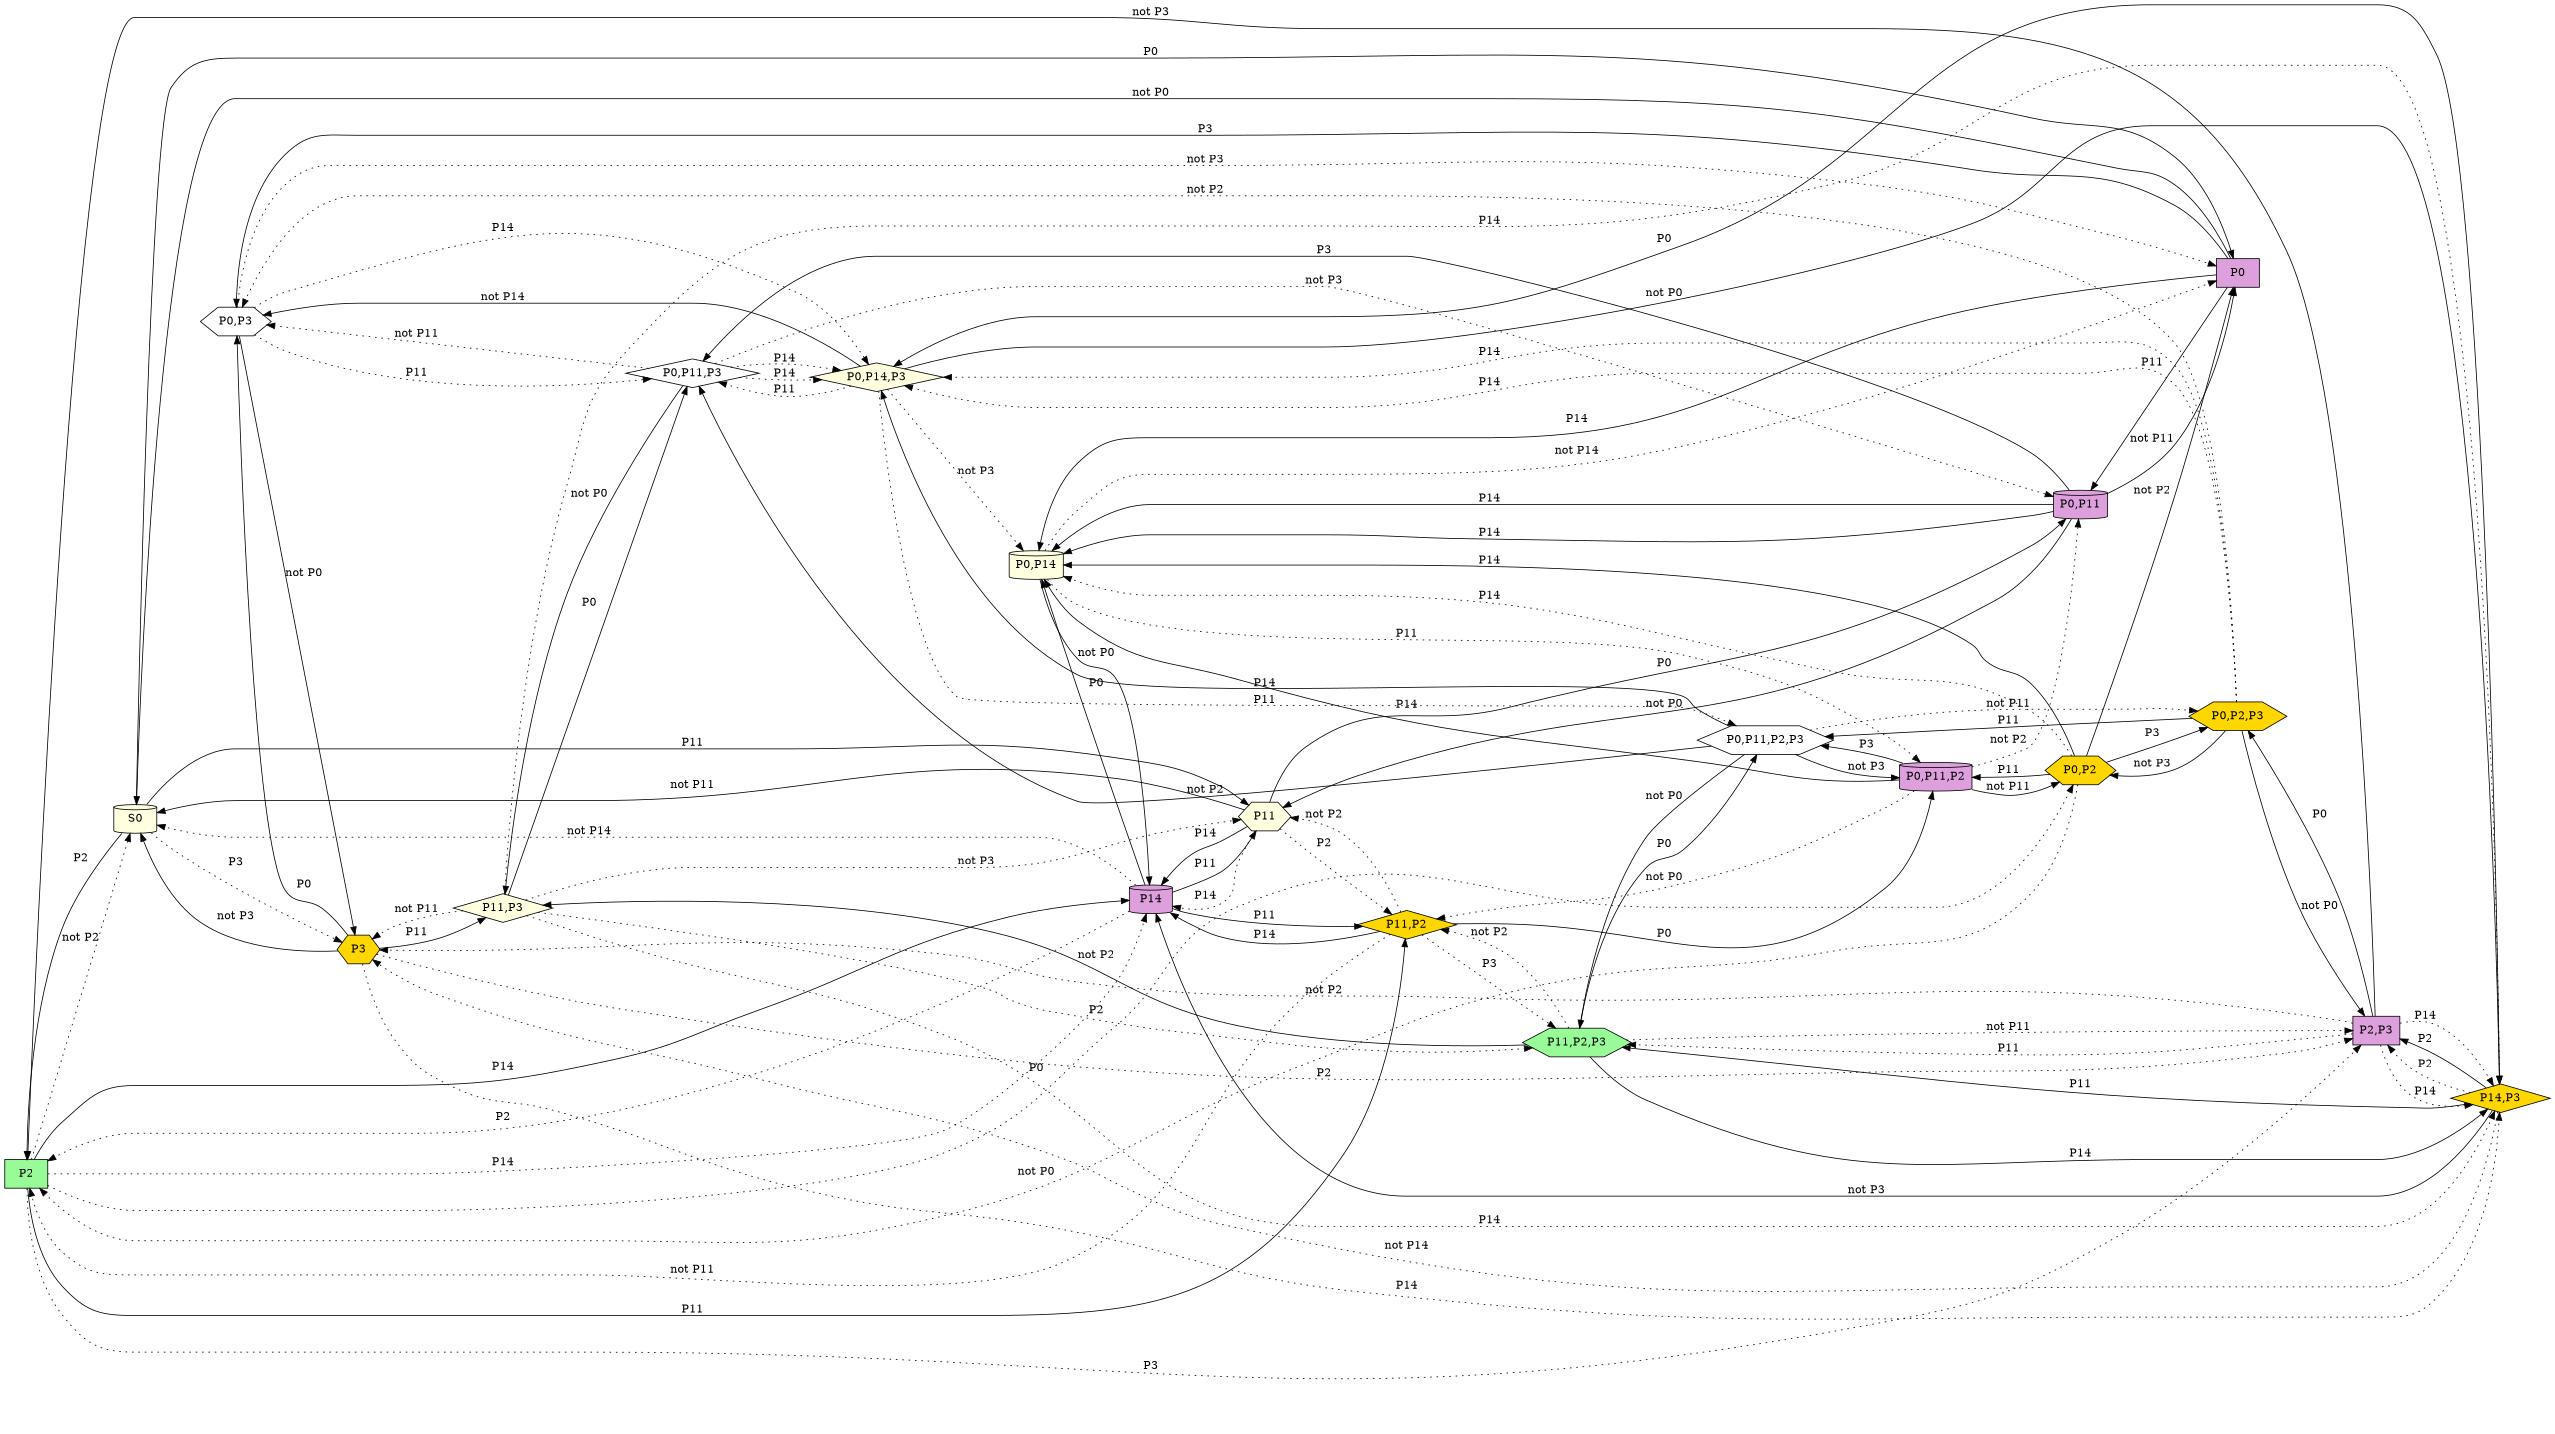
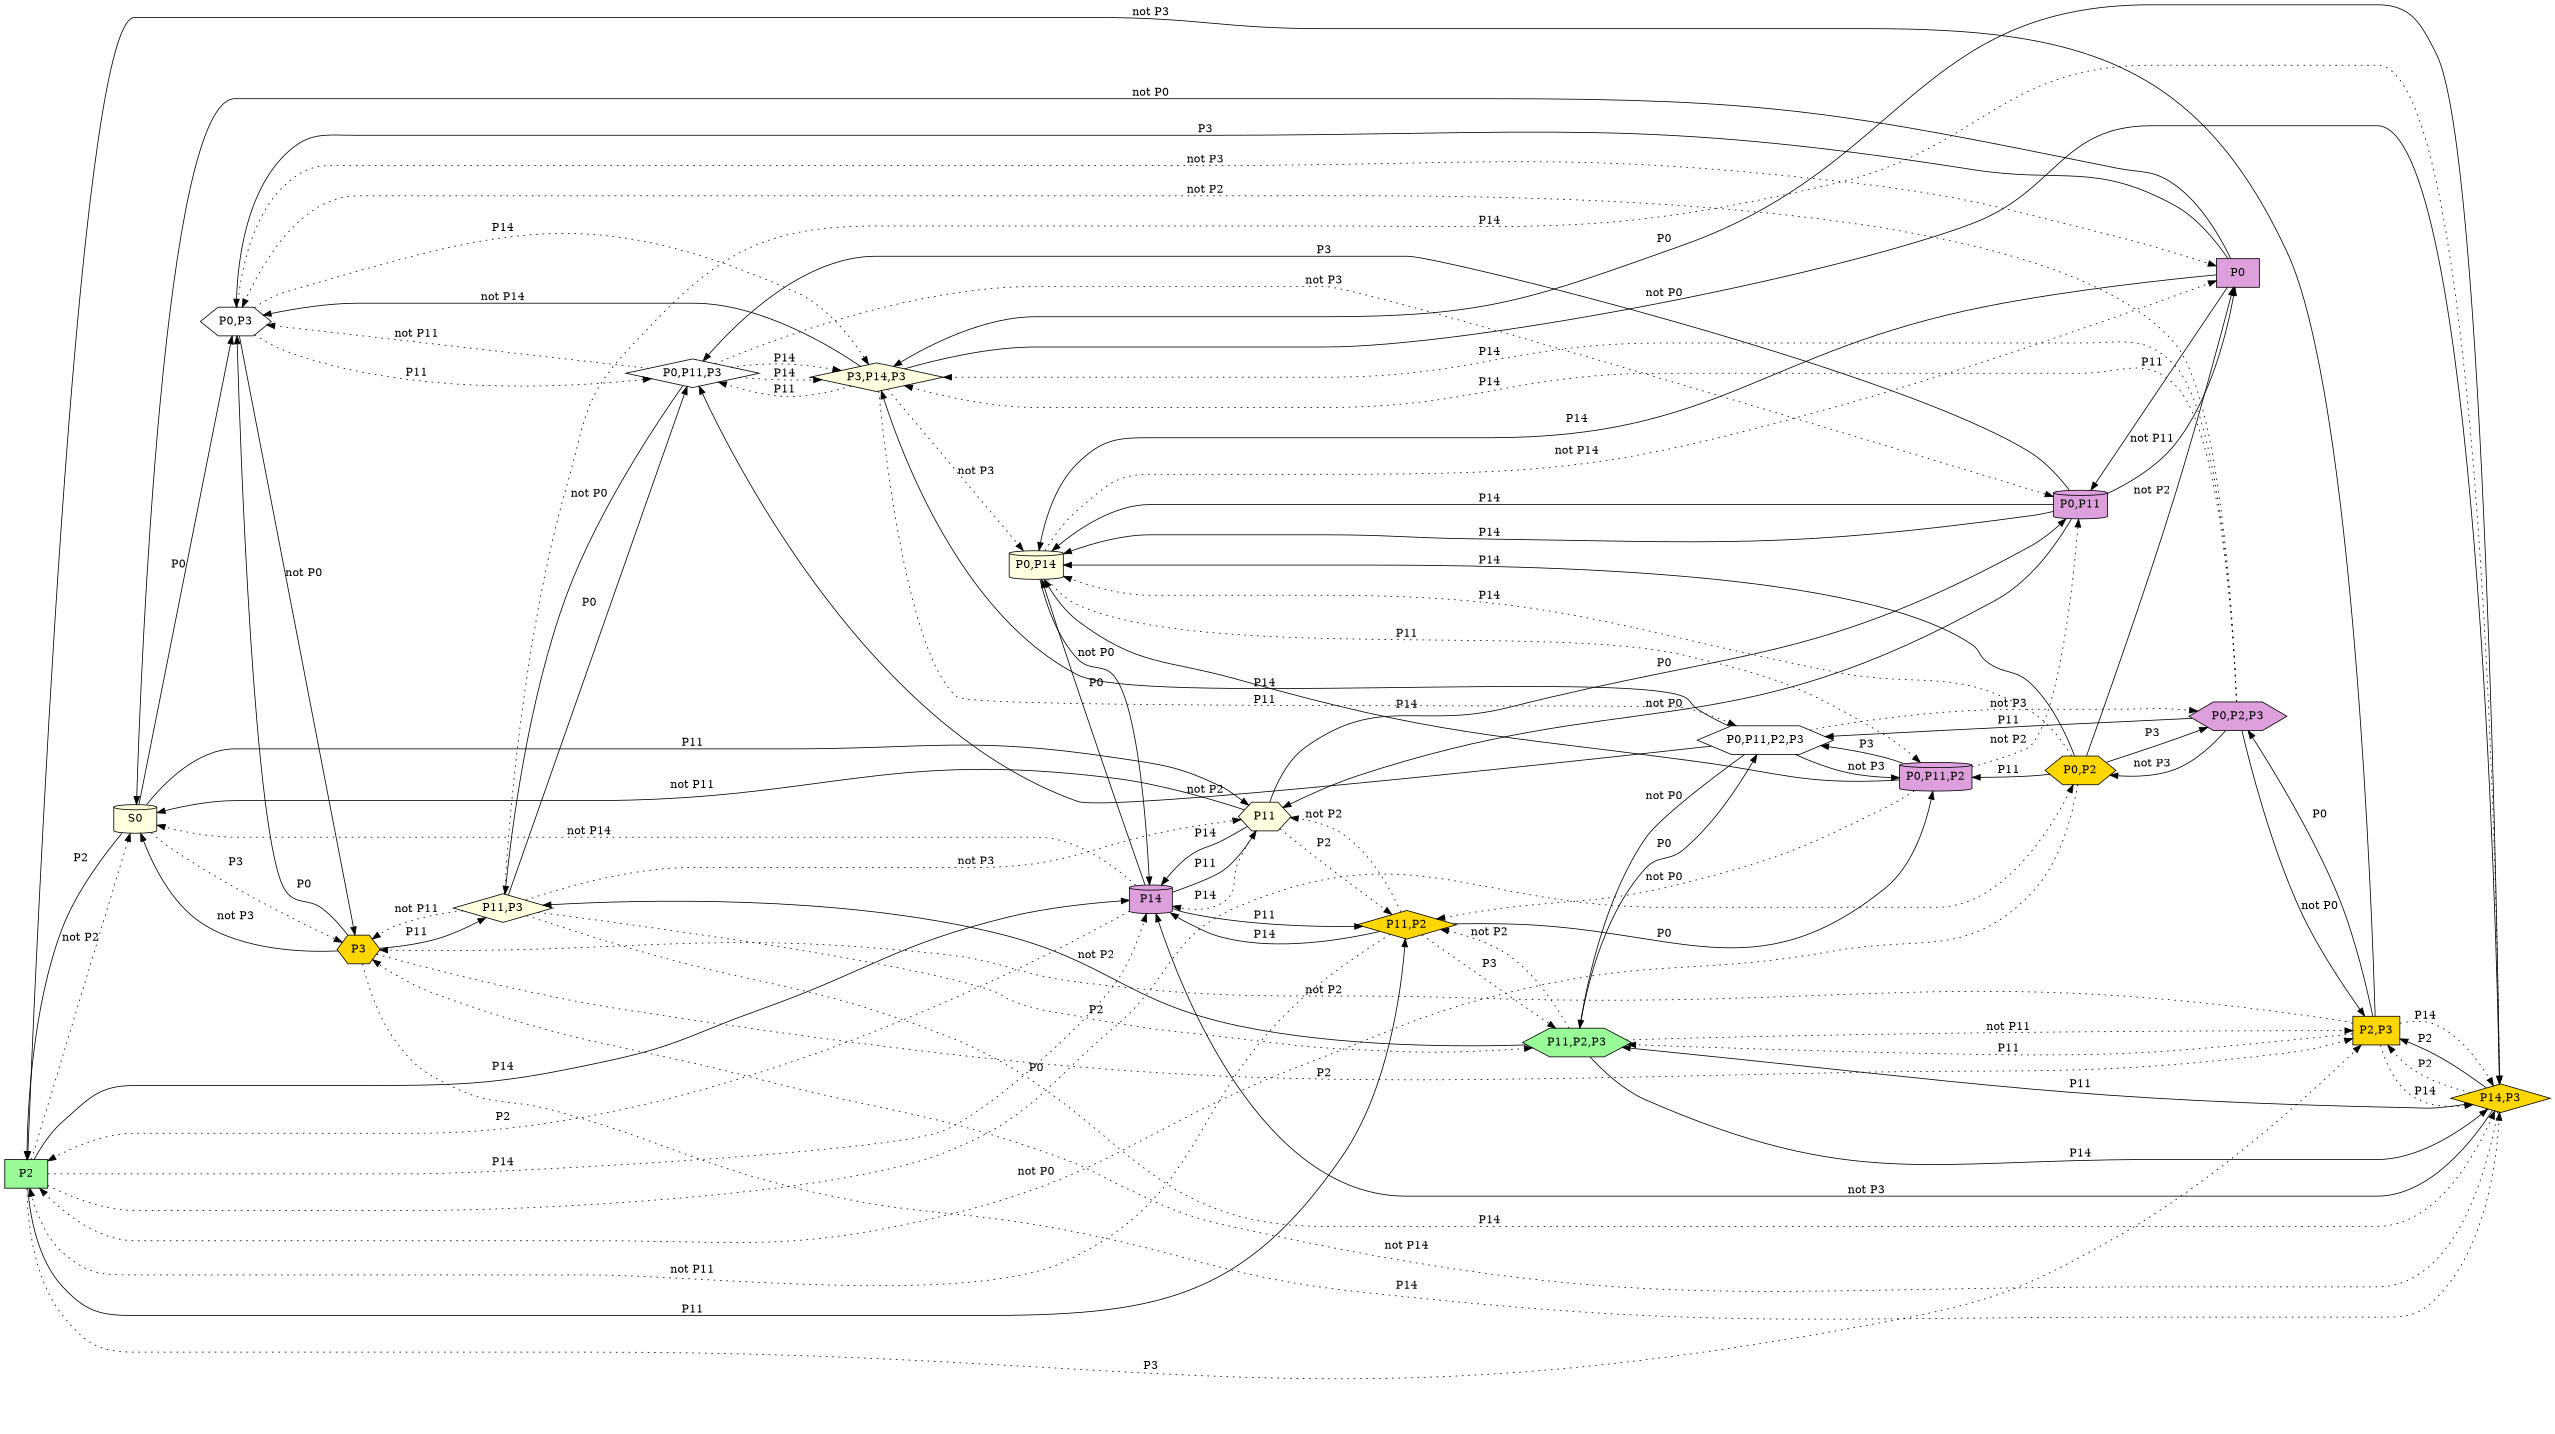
edge "S0" -> "P0": now "S0" -> "P0,P3"
node "P0,P14,P3": label "P0,P14,P3" -> "P3,P14,P3"
edge "P0,P11,P2,P3" -> "P0,P2,P3": label "not P11" -> "not P3"
node "P0,P2,P3": fillcolor gold -> plum
edge "P0,P11,P2" -> "P0,P2": removed, label "not P11"
node "P2,P3": fillcolor plum -> gold
